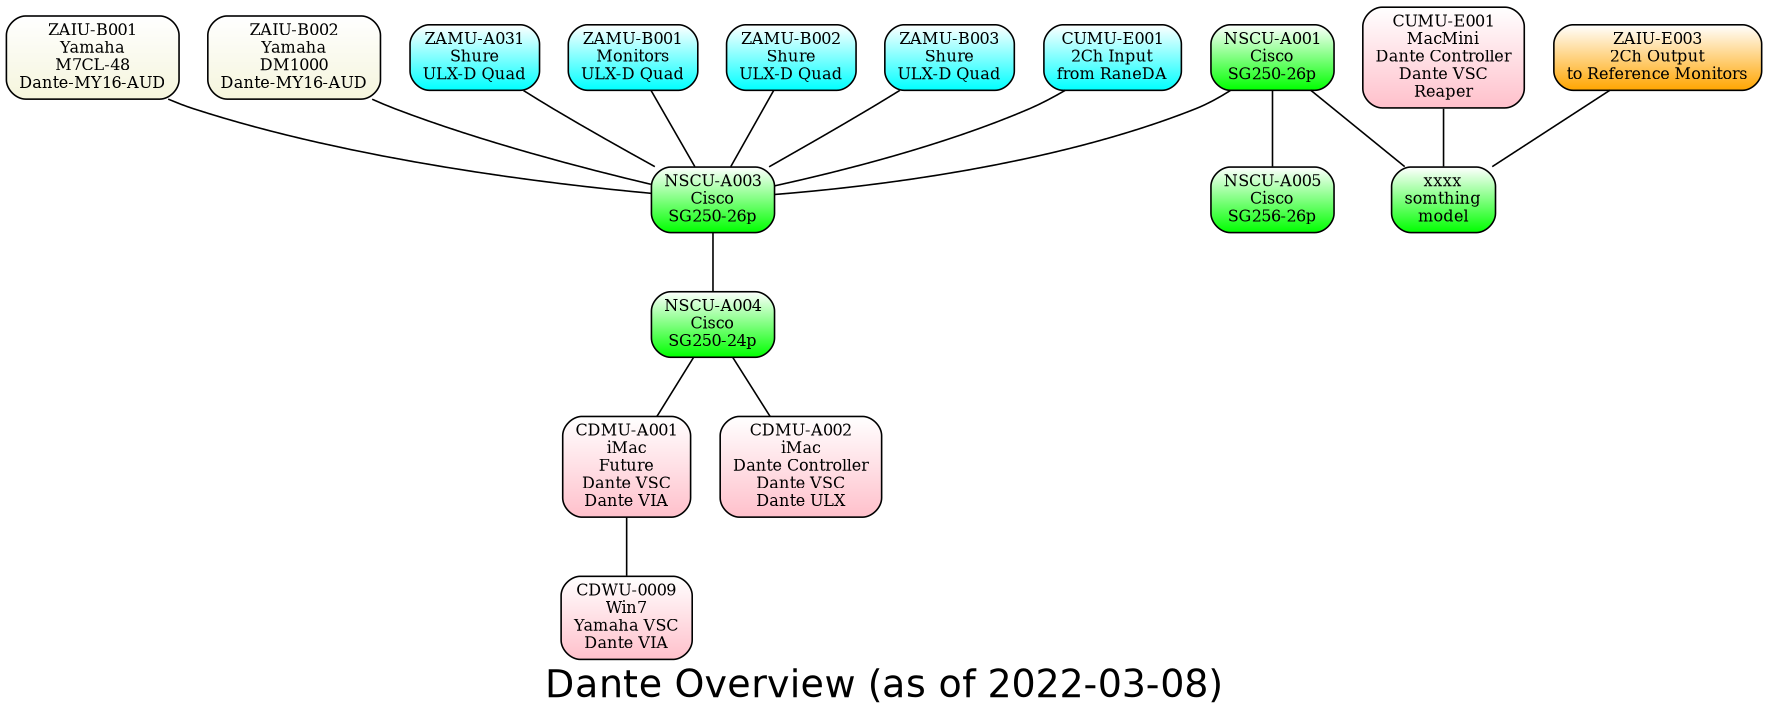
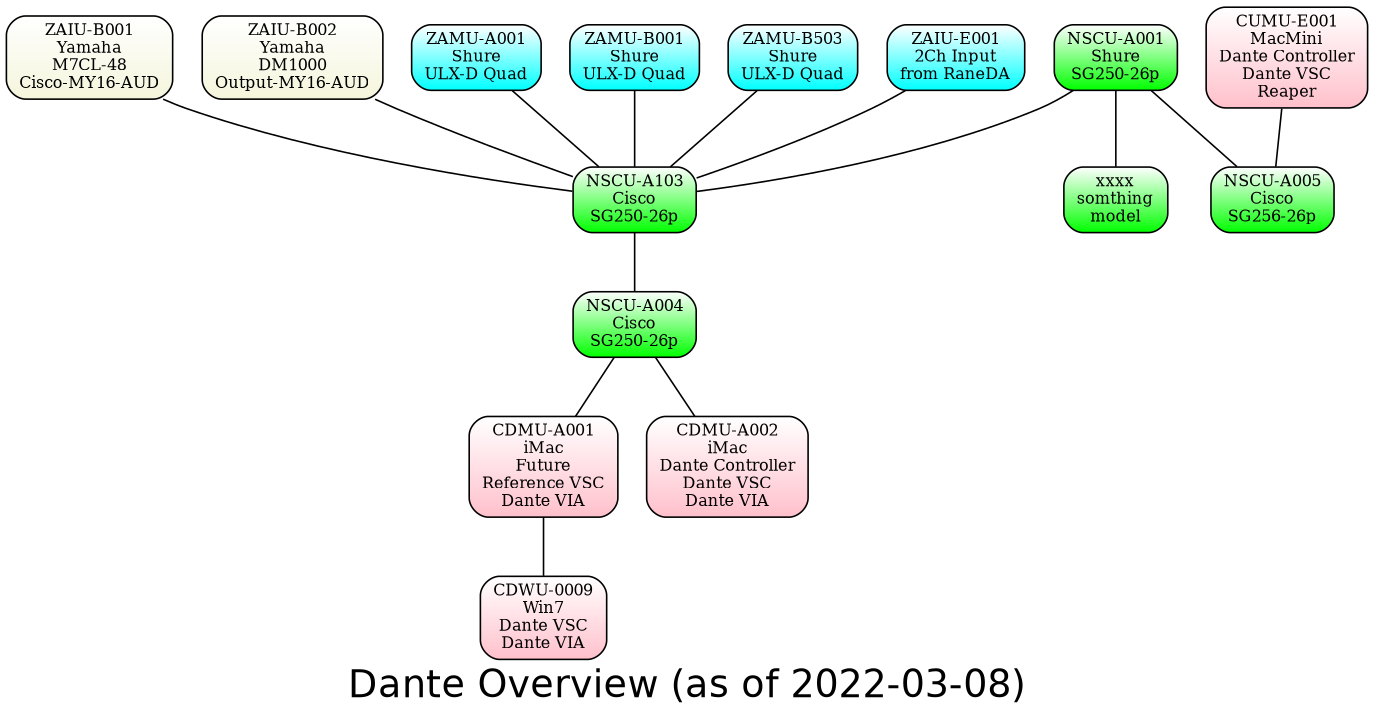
node "ZAIU-B001 Yamaha M7CL-48 Dante-MY16-AUD": label "ZAIU-B001 Yamaha M7CL-48 Dante-MY16-AUD" -> "ZAIU-B001 Yamaha M7CL-48 Cisco-MY16-AUD"
node "ZAIU-B002 Yamaha DM1000 Dante-MY16-AUD": label "ZAIU-B002 Yamaha DM1000 Dante-MY16-AUD" -> "ZAIU-B002 Yamaha DM1000 Output-MY16-AUD"
node "ZAMU-A031 Shure ULX-D Quad": label "ZAMU-A031 Shure ULX-D Quad" -> "ZAMU-A001 Shure ULX-D Quad"
node "ZAMU-B001 Monitors ULX-D Quad": label "ZAMU-B001 Monitors ULX-D Quad" -> "ZAMU-B001 Shure ULX-D Quad"
node "ZAMU-B002 Shure ULX-D Quad": removed
node "ZAMU-B003 Shure ULX-D Quad": label "ZAMU-B003 Shure ULX-D Quad" -> "ZAMU-B503 Shure ULX-D Quad"
node "CUMU-E001 2Ch Input from RaneDA": label "CUMU-E001 2Ch Input from RaneDA" -> "ZAIU-E001 2Ch Input from RaneDA"
node "NSCU-A001 Cisco SG250-26p": label "NSCU-A001 Cisco SG250-26p" -> "NSCU-A001 Shure SG250-26p"
node "ZAIU-E003 2Ch Output to Reference Monitors": removed
edge "CUMU-E001 MacMini Dante Controller Dante VSC Reaper" -- "xxxx somthing model": now "CUMU-E001 MacMini Dante Controller Dante VSC Reaper" -- "NSCU-A005 Cisco SG256-26p"
node "NSCU-A003 Cisco SG250-26p": label "NSCU-A003 Cisco SG250-26p" -> "NSCU-A103 Cisco SG250-26p"
node "NSCU-A004 Cisco SG250-24p": label "NSCU-A004 Cisco SG250-24p" -> "NSCU-A004 Cisco SG250-26p"
node "CDMU-A001 iMac Future Dante VSC Dante VIA": label "CDMU-A001 iMac Future Dante VSC Dante VIA" -> "CDMU-A001 iMac Future Reference VSC Dante VIA"
node "CDMU-A002 iMac Dante Controller Dante VSC Dante ULX": label "CDMU-A002 iMac Dante Controller Dante VSC Dante ULX" -> "CDMU-A002 iMac Dante Controller Dante VSC Dante VIA"
node "CDWU-0009 Win7 Yamaha VSC Dante VIA": label "CDWU-0009 Win7 Yamaha VSC Dante VIA" -> "CDWU-0009 Win7 Dante VSC Dante VIA"
